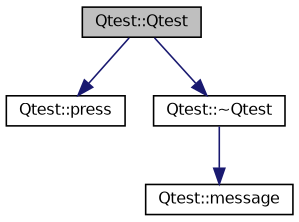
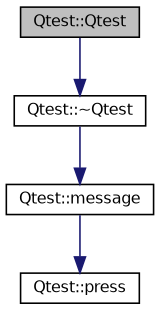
edge "Qtest::Qtest" -> "Qtest::press": now "Qtest::message" -> "Qtest::press"
